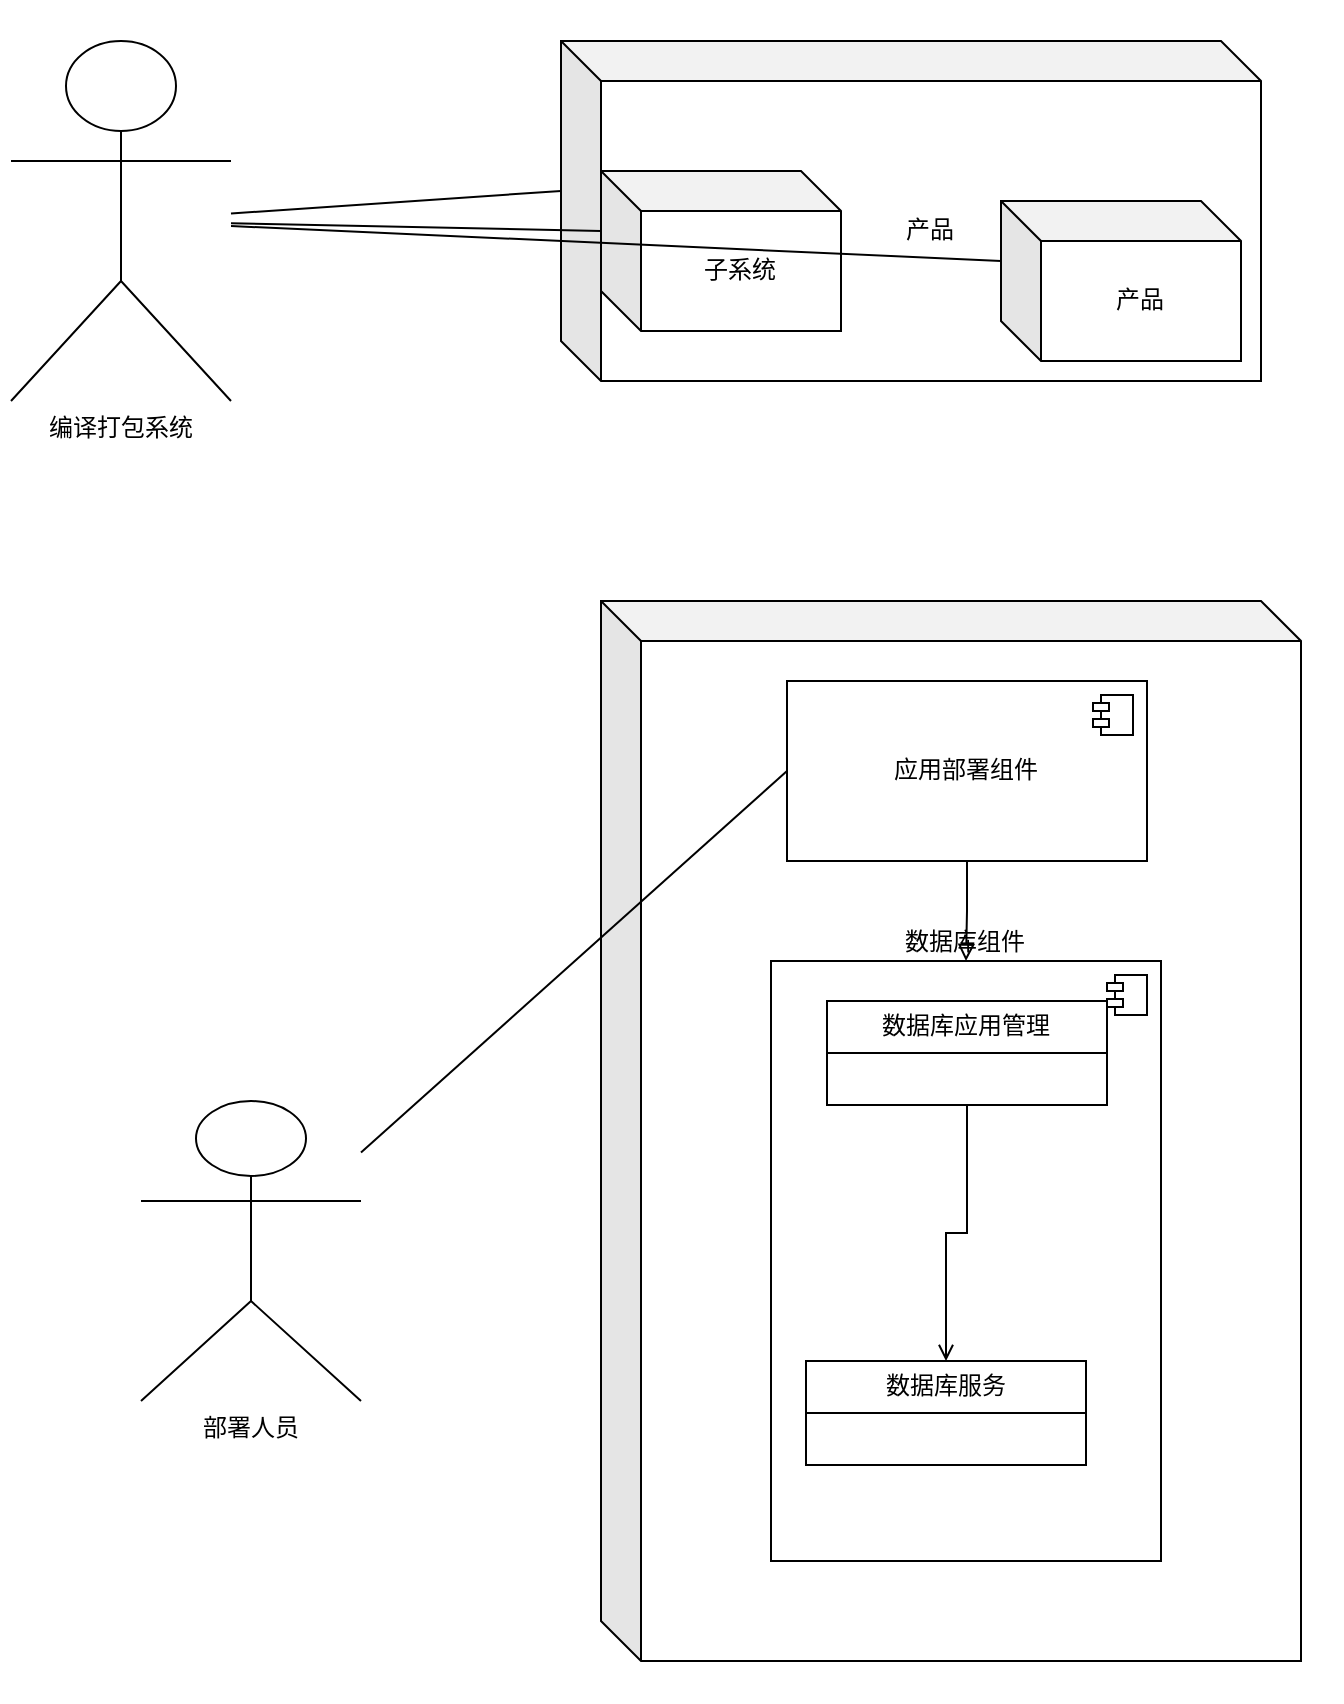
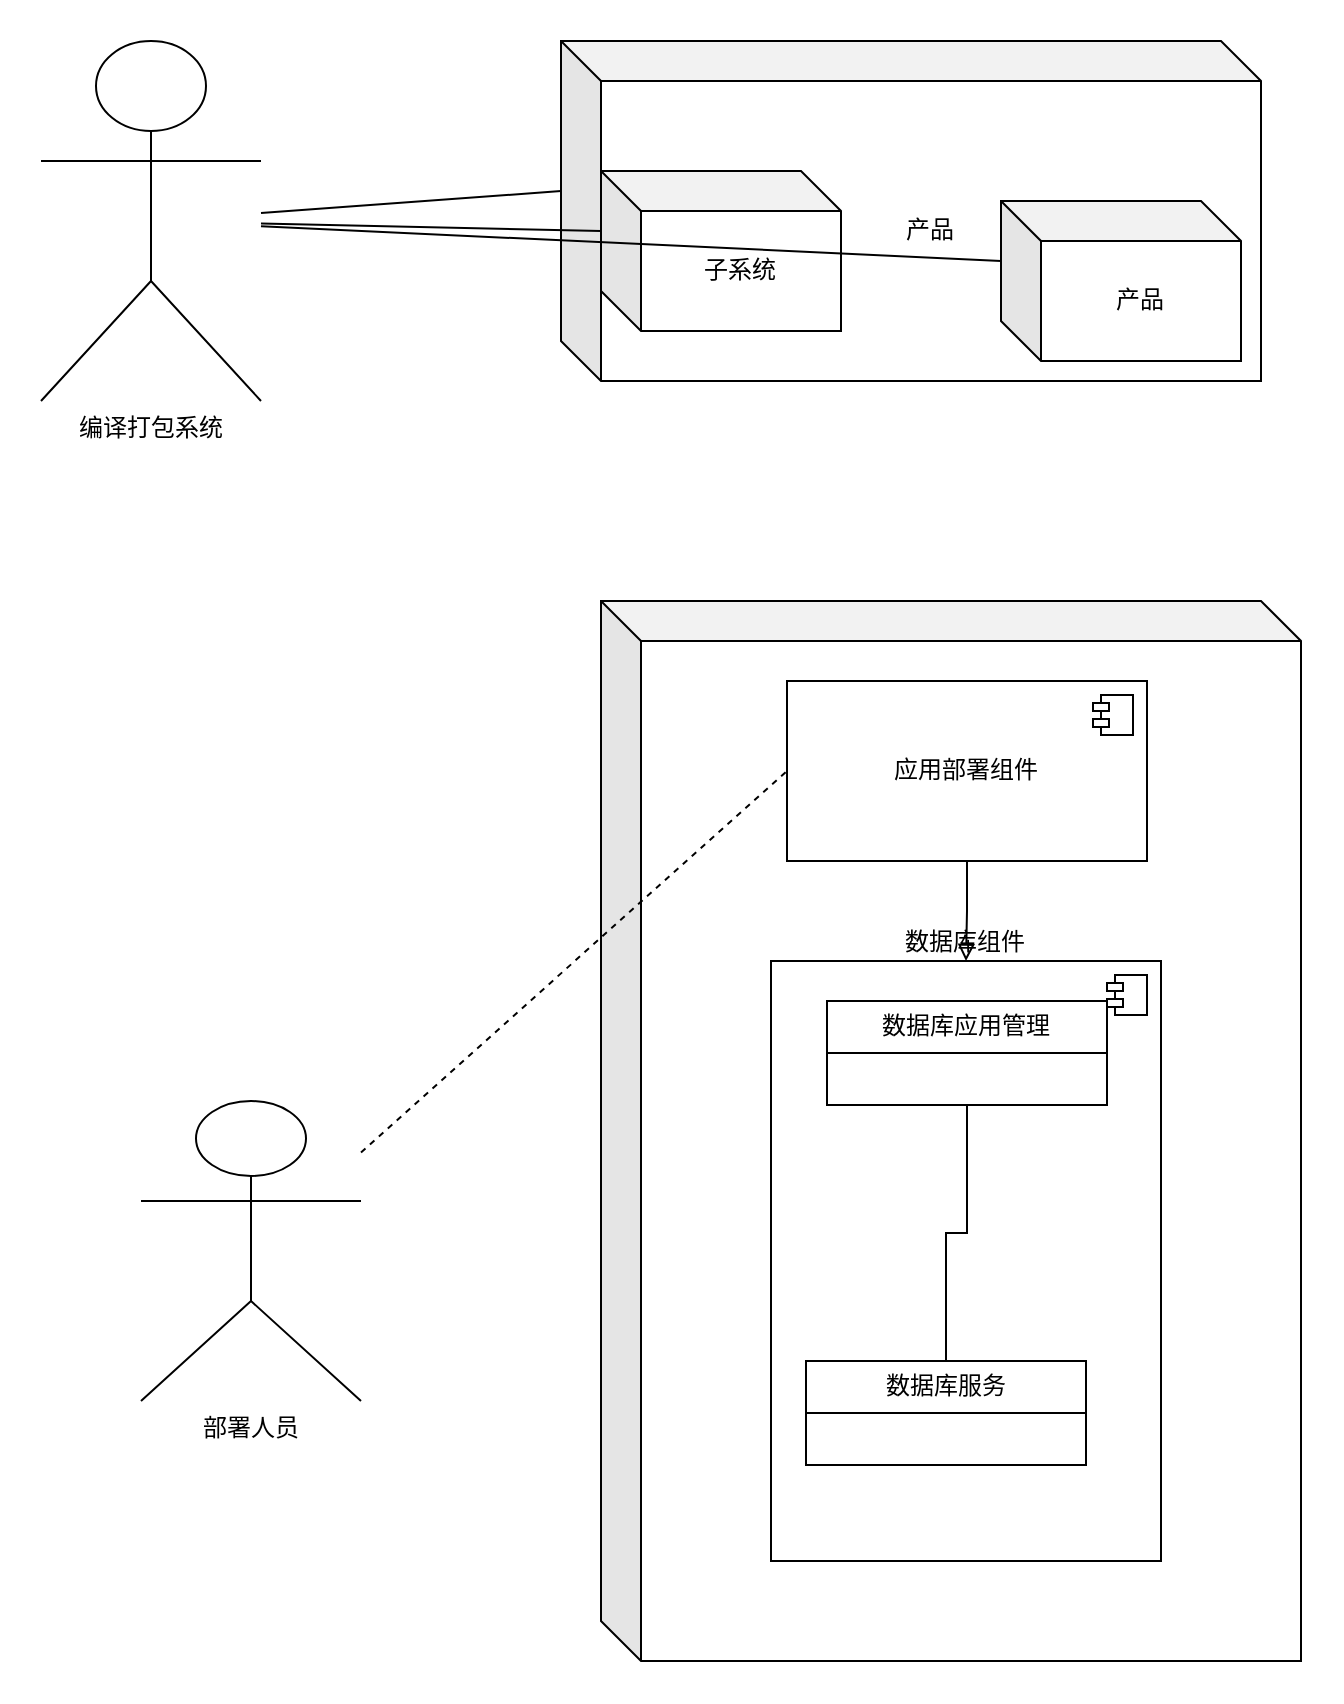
node "编译打包系统": moved (121, 221) -> (151, 221)
edge "应用部署组件" -- "部署人员": style solid -> dashed
edge "数据库应用管理" -> "数据库服务": arrowhead open -> none
